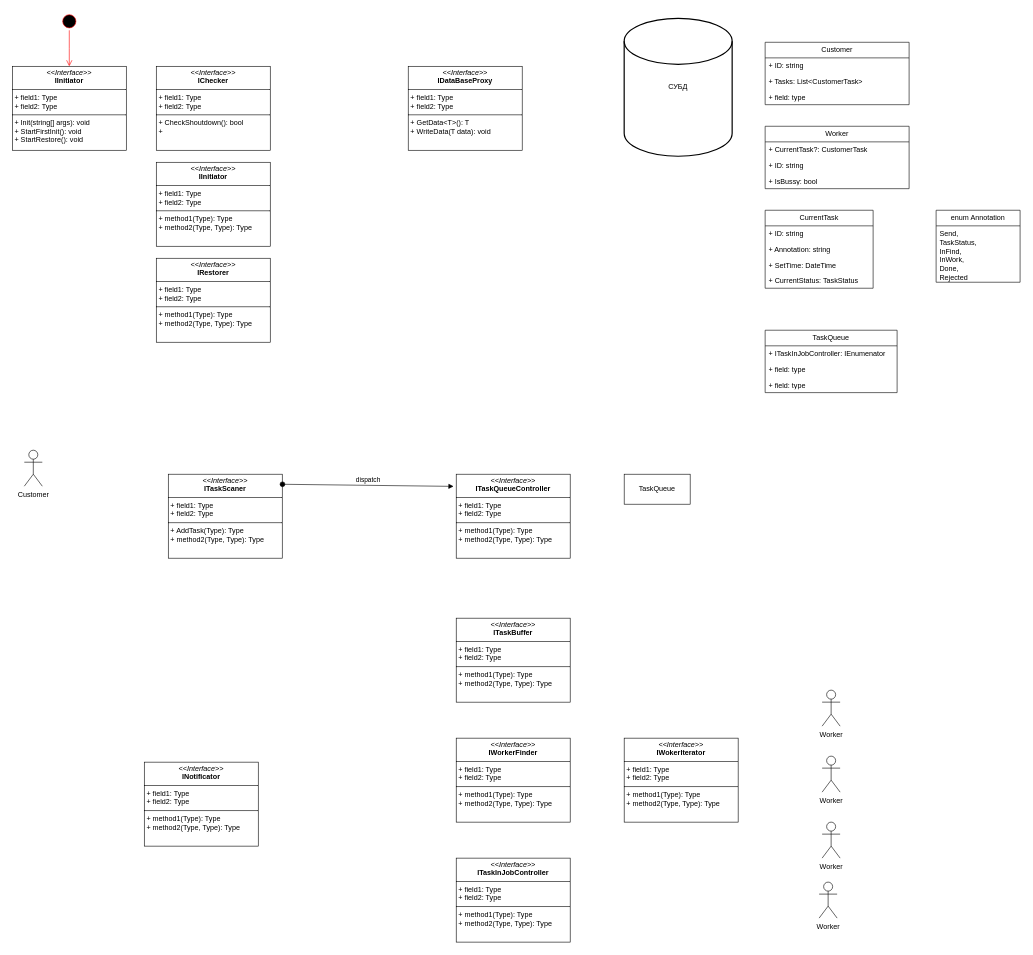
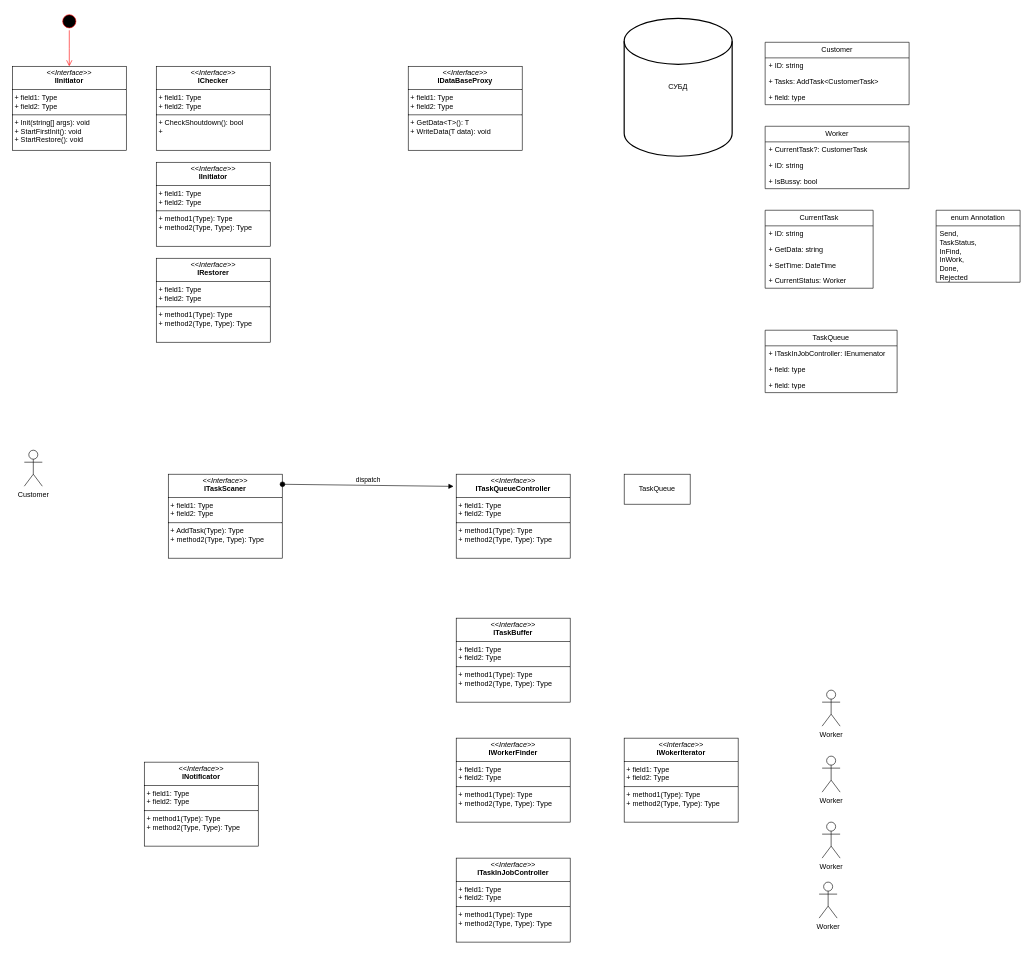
node "+ Tasks: List<CustomerTask>": label "+ Tasks: List<CustomerTask>" -> "+ Tasks: AddTask<CustomerTask>"
node "+ Annotation: string": label "+ Annotation: string" -> "+ GetData: string"
node "+ CurrentStatus: TaskStatus": label "+ CurrentStatus: TaskStatus" -> "+ CurrentStatus: Worker"
